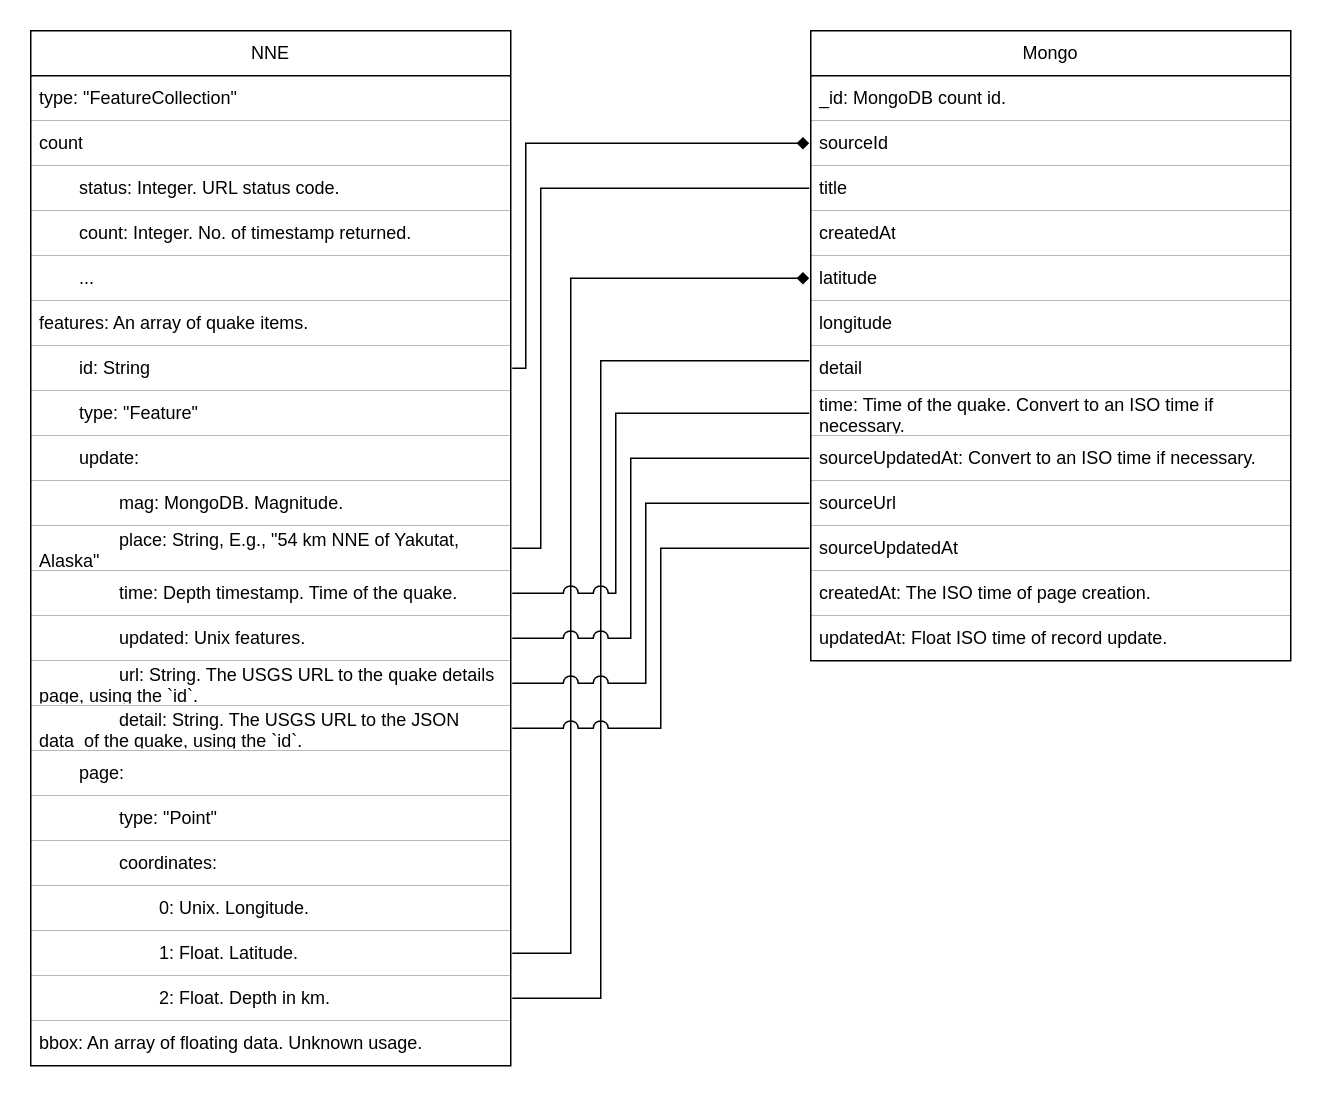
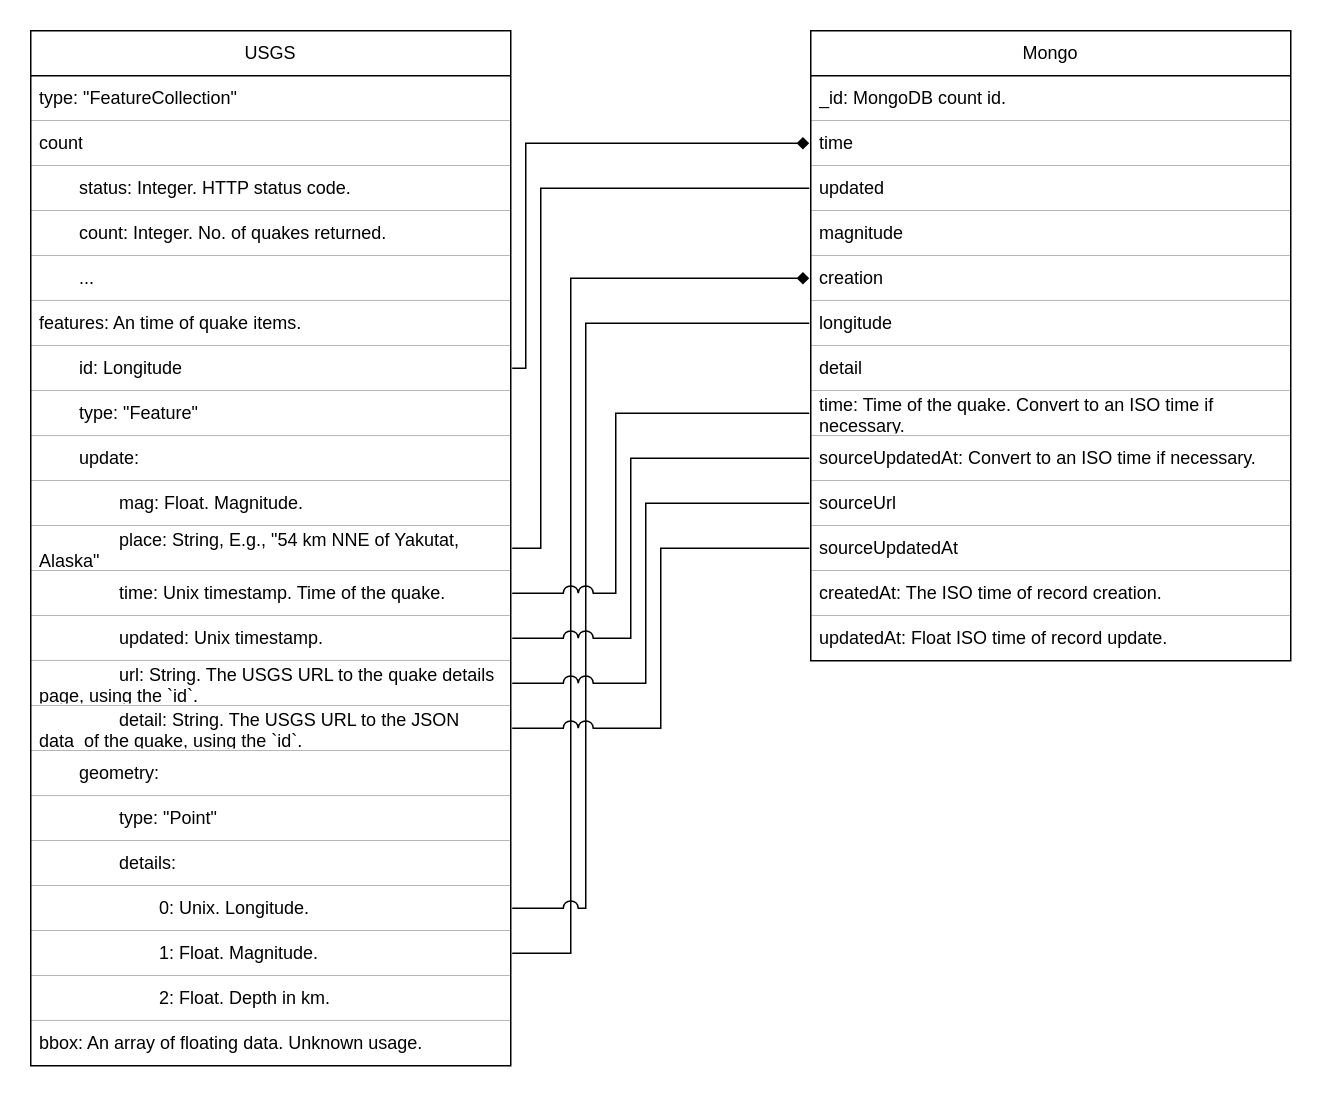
node "NNE": label "NNE" -> "USGS"
node "sourceId": label "sourceId" -> "time"
node "status: Integer. URL status code.": label "status: Integer. URL status code." -> "status: Integer. HTTP status code."
node "title": label "title" -> "updated"
node "count: Integer. No. of timestamp returned.": label "count: Integer. No. of timestamp returned." -> "count: Integer. No. of quakes returned."
node "createdAt": label "createdAt" -> "magnitude"
node "latitude": label "latitude" -> "creation"
node "features: An array of quake items.": label "features: An array of quake items." -> "features: An time of quake items."
node "id: String": label "id: String" -> "id: Longitude"
node "mag: MongoDB. Magnitude.": label "mag: MongoDB. Magnitude." -> "mag: Float. Magnitude."
edge "longitude" -- "0: Unix. Longitude.": added
node "time: Depth timestamp. Time of the quake.": label "time: Depth timestamp. Time of the quake." -> "time: Unix timestamp. Time of the quake."
node "createdAt: The ISO time of page creation.": label "createdAt: The ISO time of page creation." -> "createdAt: The ISO time of record creation."
edge "detail" -- "2: Float. Depth in km.": removed
node "updated: Unix features.": label "updated: Unix features." -> "updated: Unix timestamp."
node "page:": label "page:" -> "geometry:"
node "coordinates:": label "coordinates:" -> "details:"
node "1: Float. Latitude.": label "1: Float. Latitude." -> "1: Float. Magnitude."
